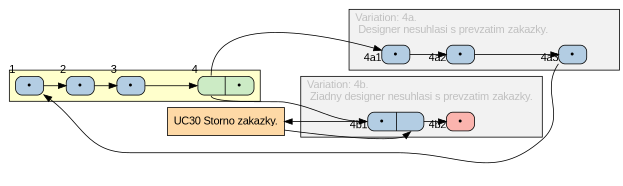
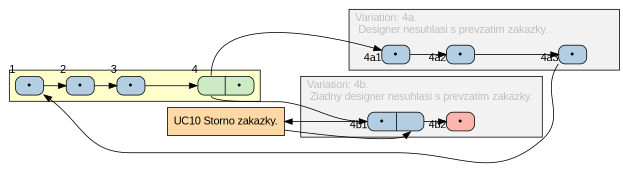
node "UC30 Storno zakazky.": label "UC30 Storno zakazky." -> "UC10 Storno zakazky."
